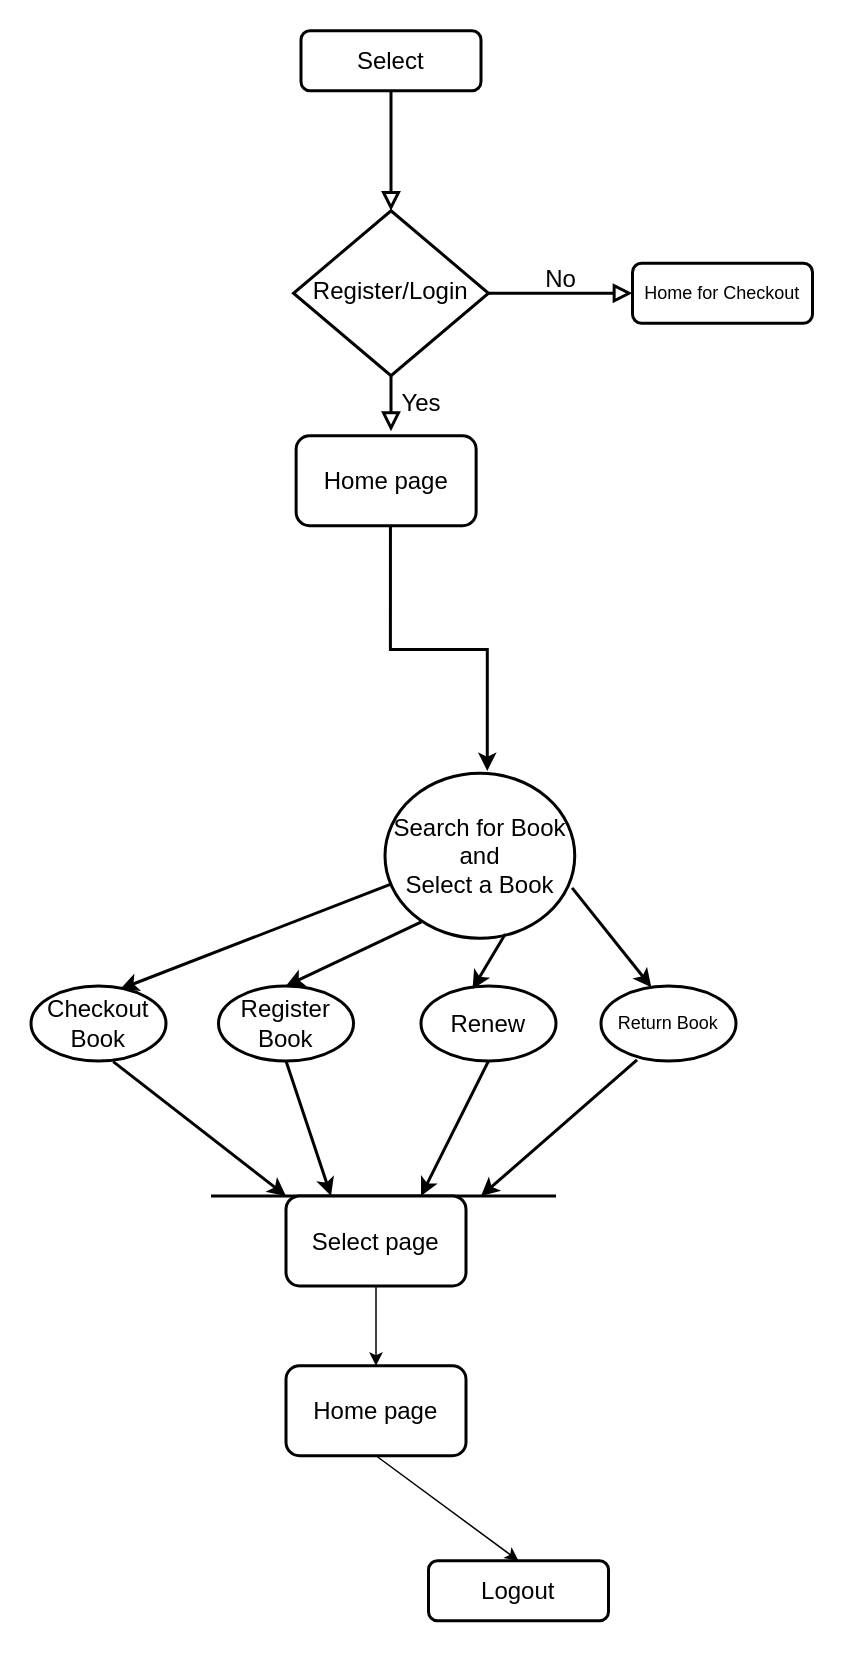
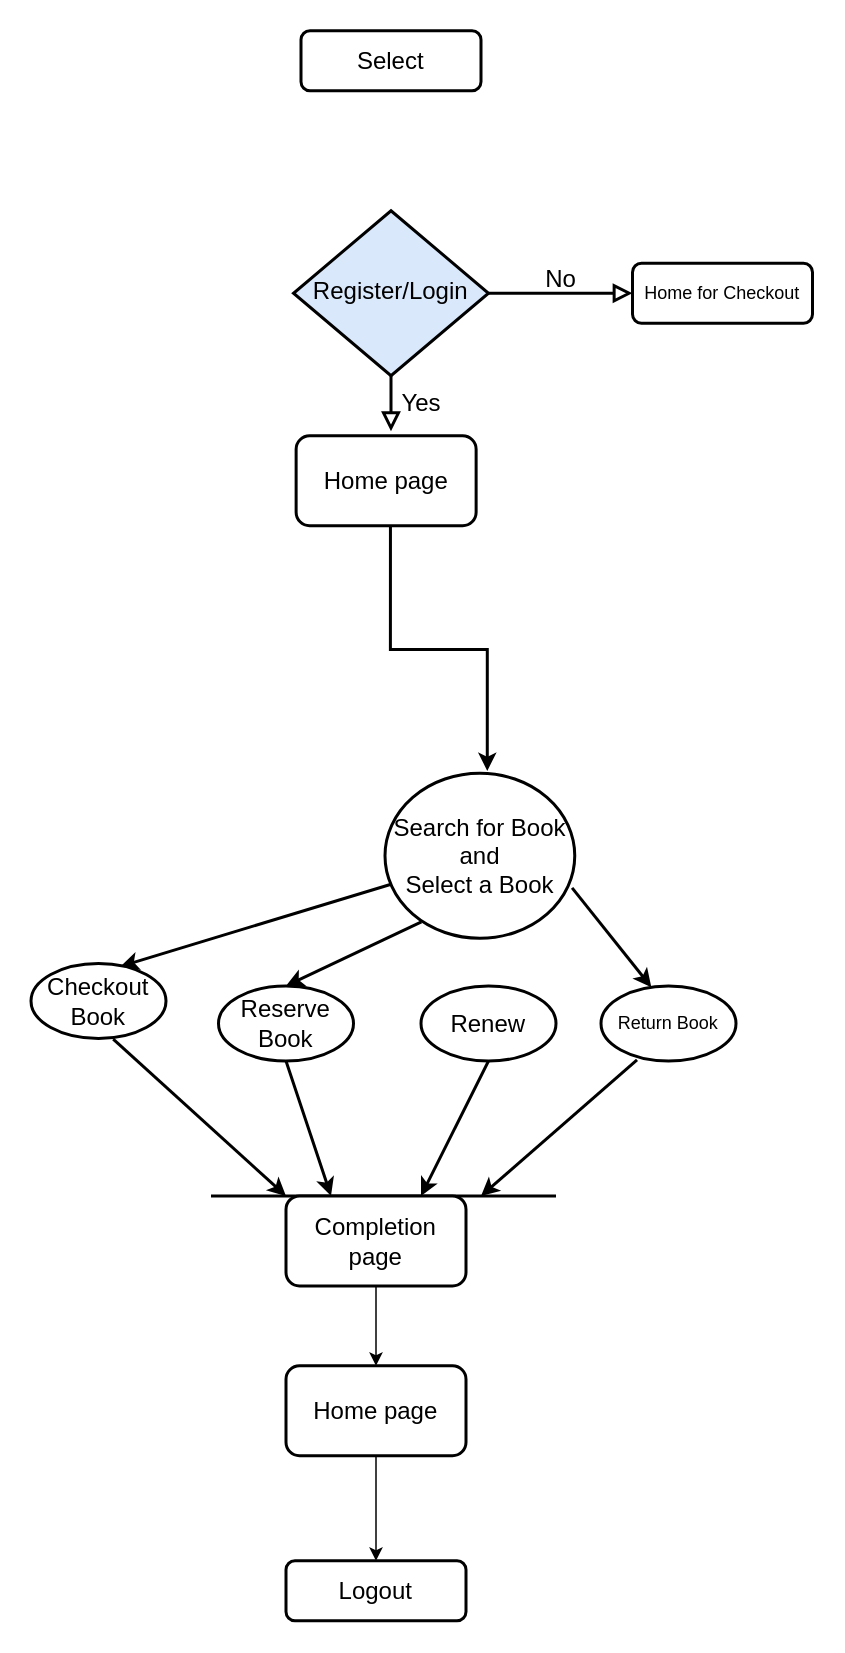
edge "Select" -> "Register/Login": removed
node "Register/Login": fillcolor #ffffff -> #dae8fc
edge "Search for Book and Select a Book" -> "Renew": removed
node "Checkout Book": moved (98, 1023) -> (98, 1001)
node "Register Book": label "Register Book" -> "Reserve Book"
node "Select page": label "Select page" -> "Completion page"
node "Logout": moved (518, 1591) -> (376, 1591)
